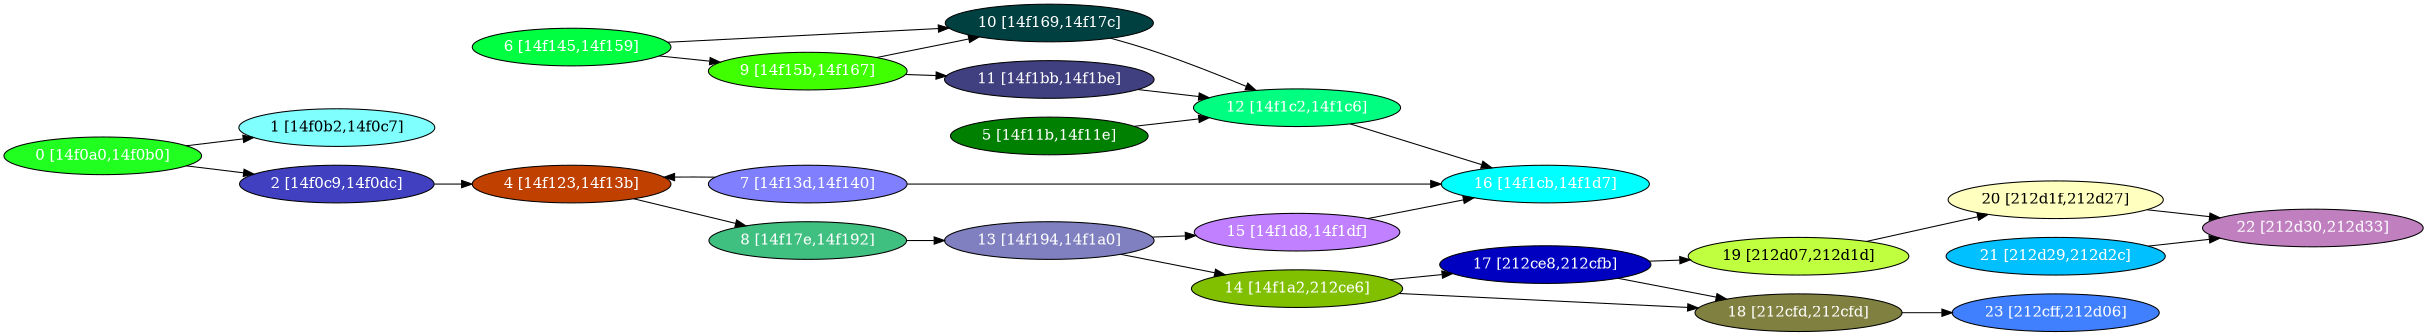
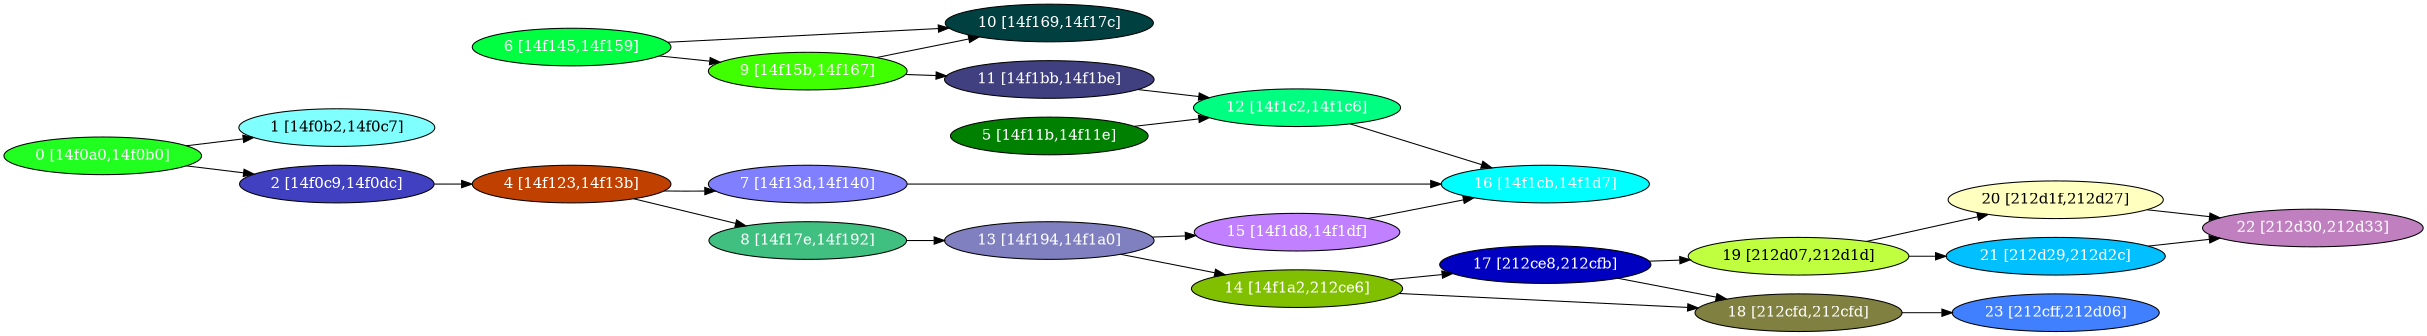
edge "10 [14f169,14f17c]" -> "12 [14f1c2,14f1c6]": removed
edge "7 [14f13d,14f140]" -> "4 [14f123,14f13b]": reversed
edge "19 [212d07,212d1d]" -> "21 [212d29,212d2c]": added
